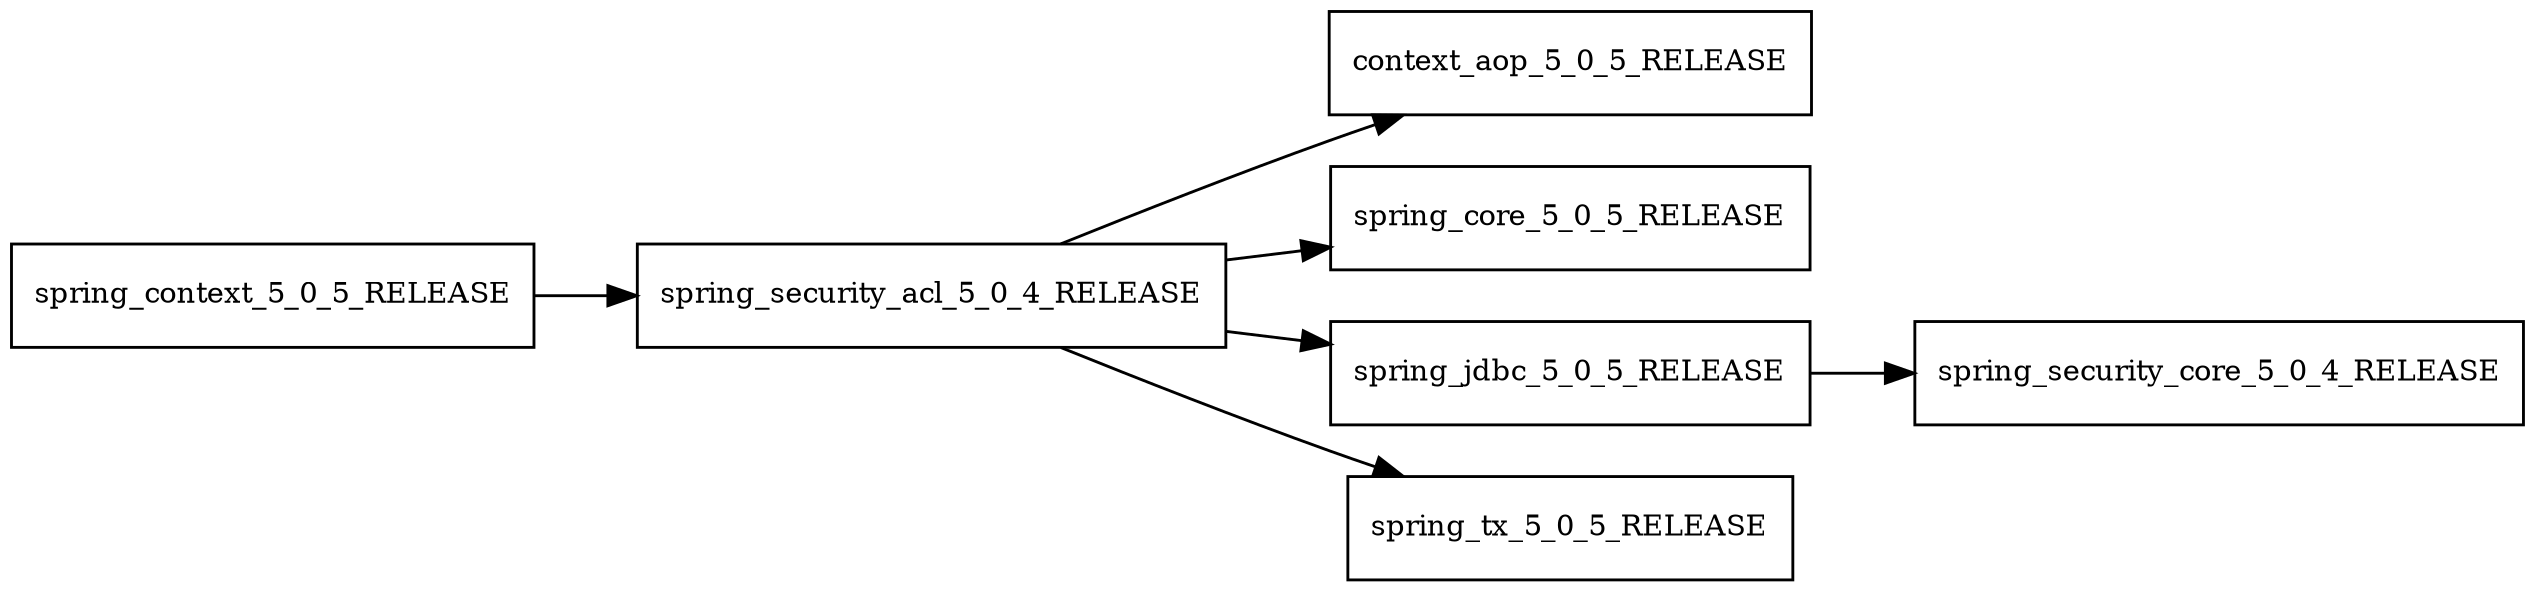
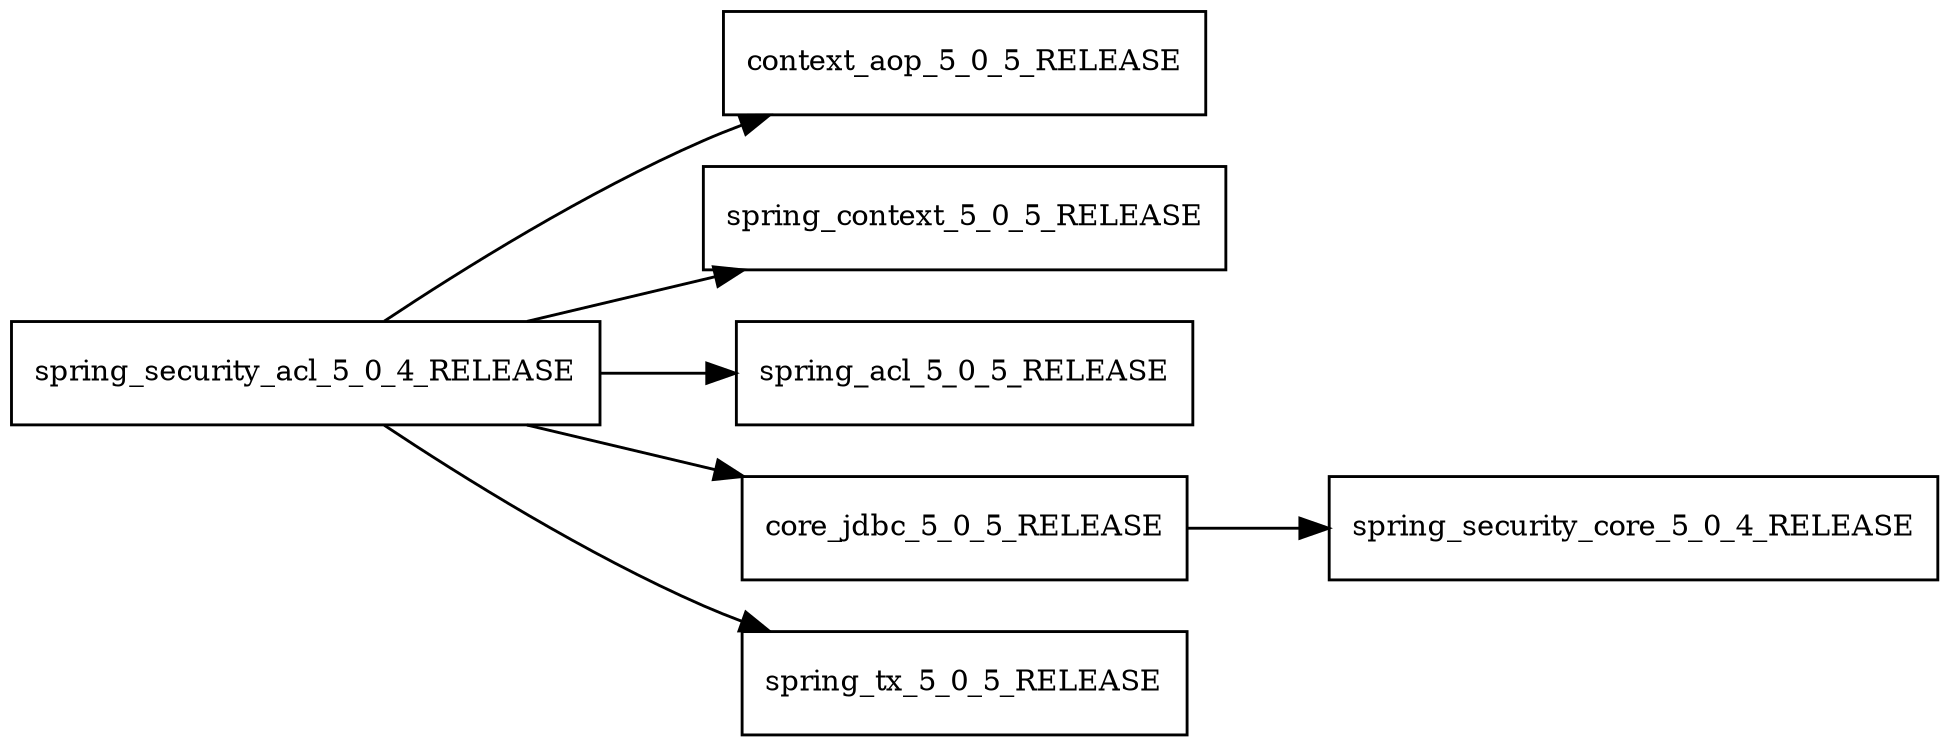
node "spring_core_5_0_5_RELEASE": label "spring_core_5_0_5_RELEASE" -> "spring_acl_5_0_5_RELEASE"
edge "spring_context_5_0_5_RELEASE" -> "spring_security_acl_5_0_4_RELEASE": reversed
node "spring_jdbc_5_0_5_RELEASE": label "spring_jdbc_5_0_5_RELEASE" -> "core_jdbc_5_0_5_RELEASE"
